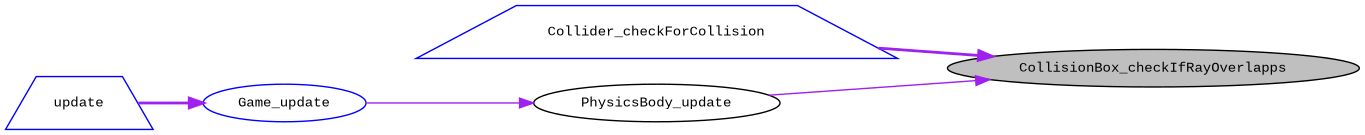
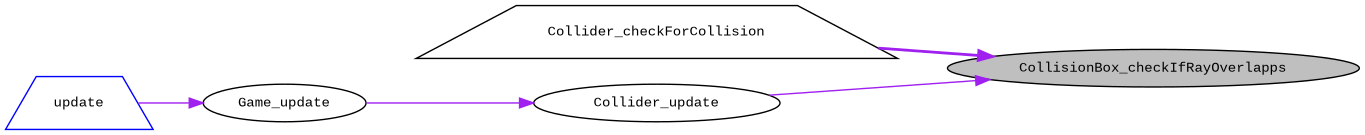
node "Collider_checkForCollision": color blue -> black
edge "update" -> "Game_update": style bold -> solid
node "Game_update": color blue -> black
node "PhysicsBody_update": label "PhysicsBody_update" -> "Collider_update"
